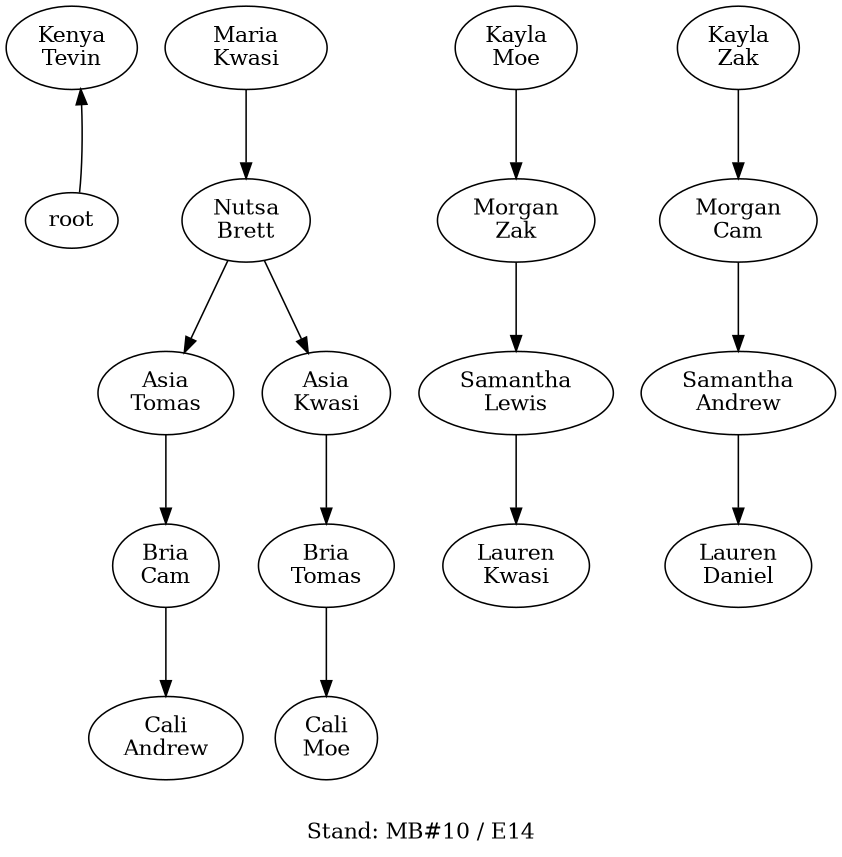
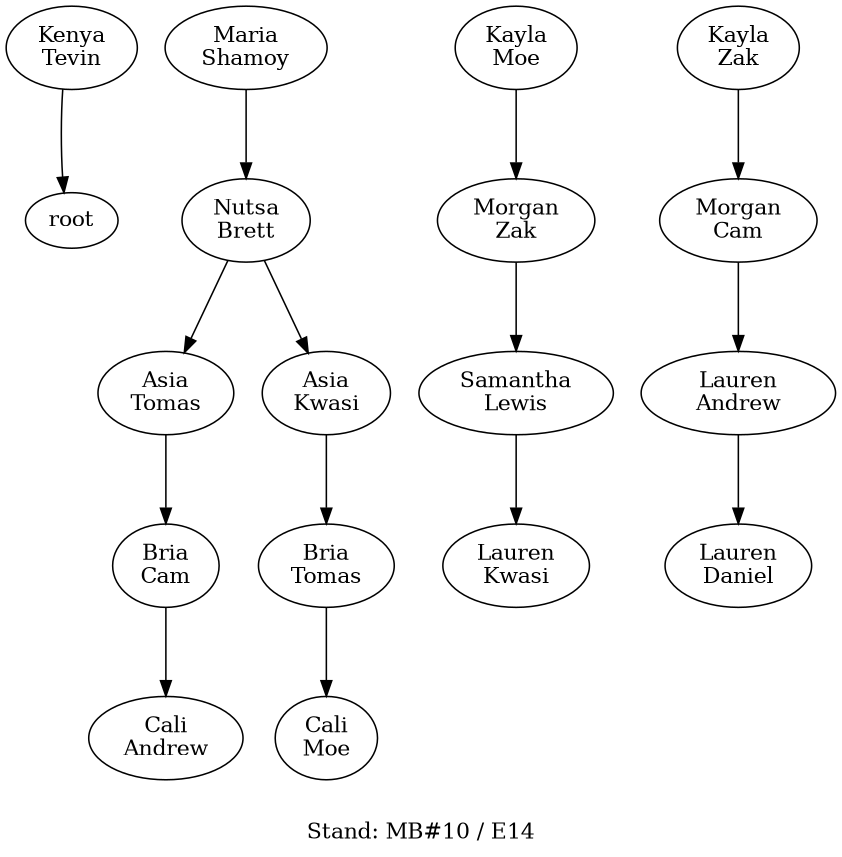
node "Maria Kwasi": label "Maria Kwasi" -> "Maria Shamoy"
edge "root" -> "Kenya Tevin": reversed
node "Samantha Andrew": label "Samantha Andrew" -> "Lauren Andrew"
